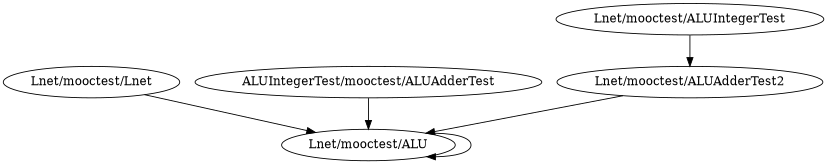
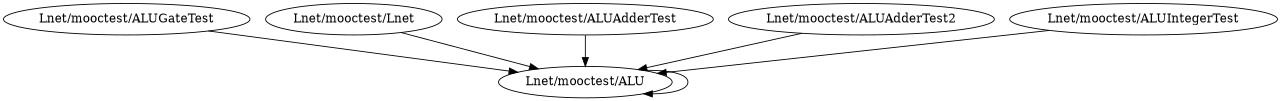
node "Lnet/mooctest/ALUGateTest": added
edge "Lnet/mooctest/ALUIntegerTest" -> "Lnet/mooctest/ALUAdderTest2": now "Lnet/mooctest/ALUIntegerTest" -> "Lnet/mooctest/ALU"
node "ALUIntegerTest/mooctest/ALUAdderTest": label "ALUIntegerTest/mooctest/ALUAdderTest" -> "Lnet/mooctest/ALUAdderTest"
